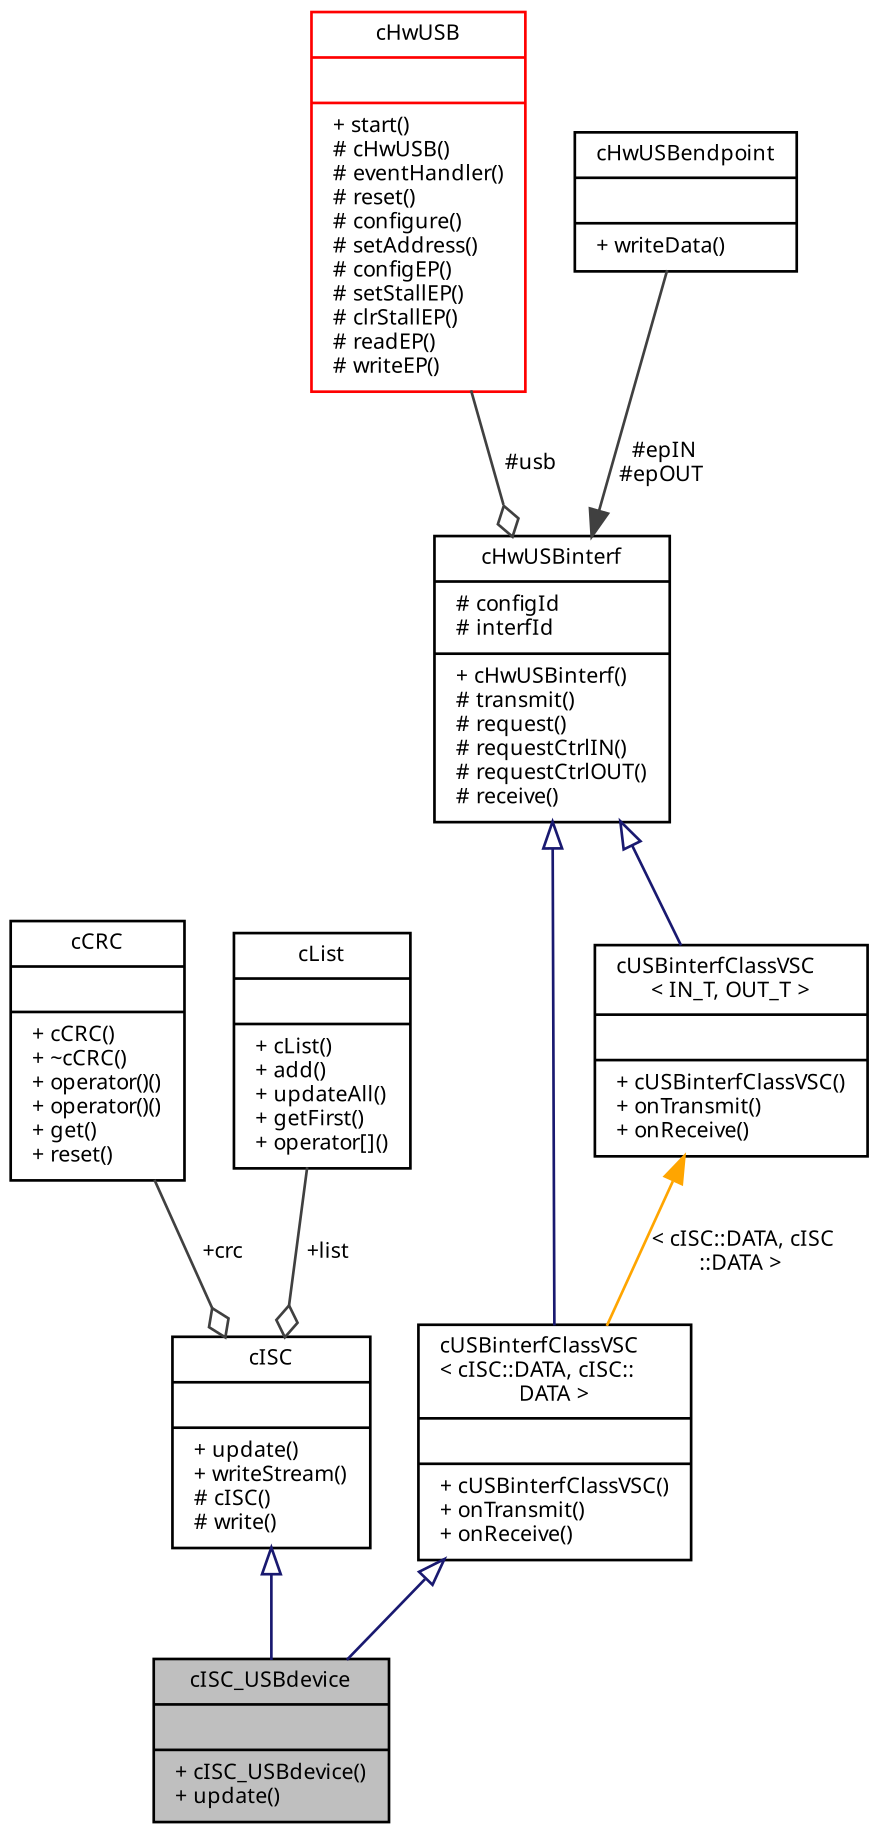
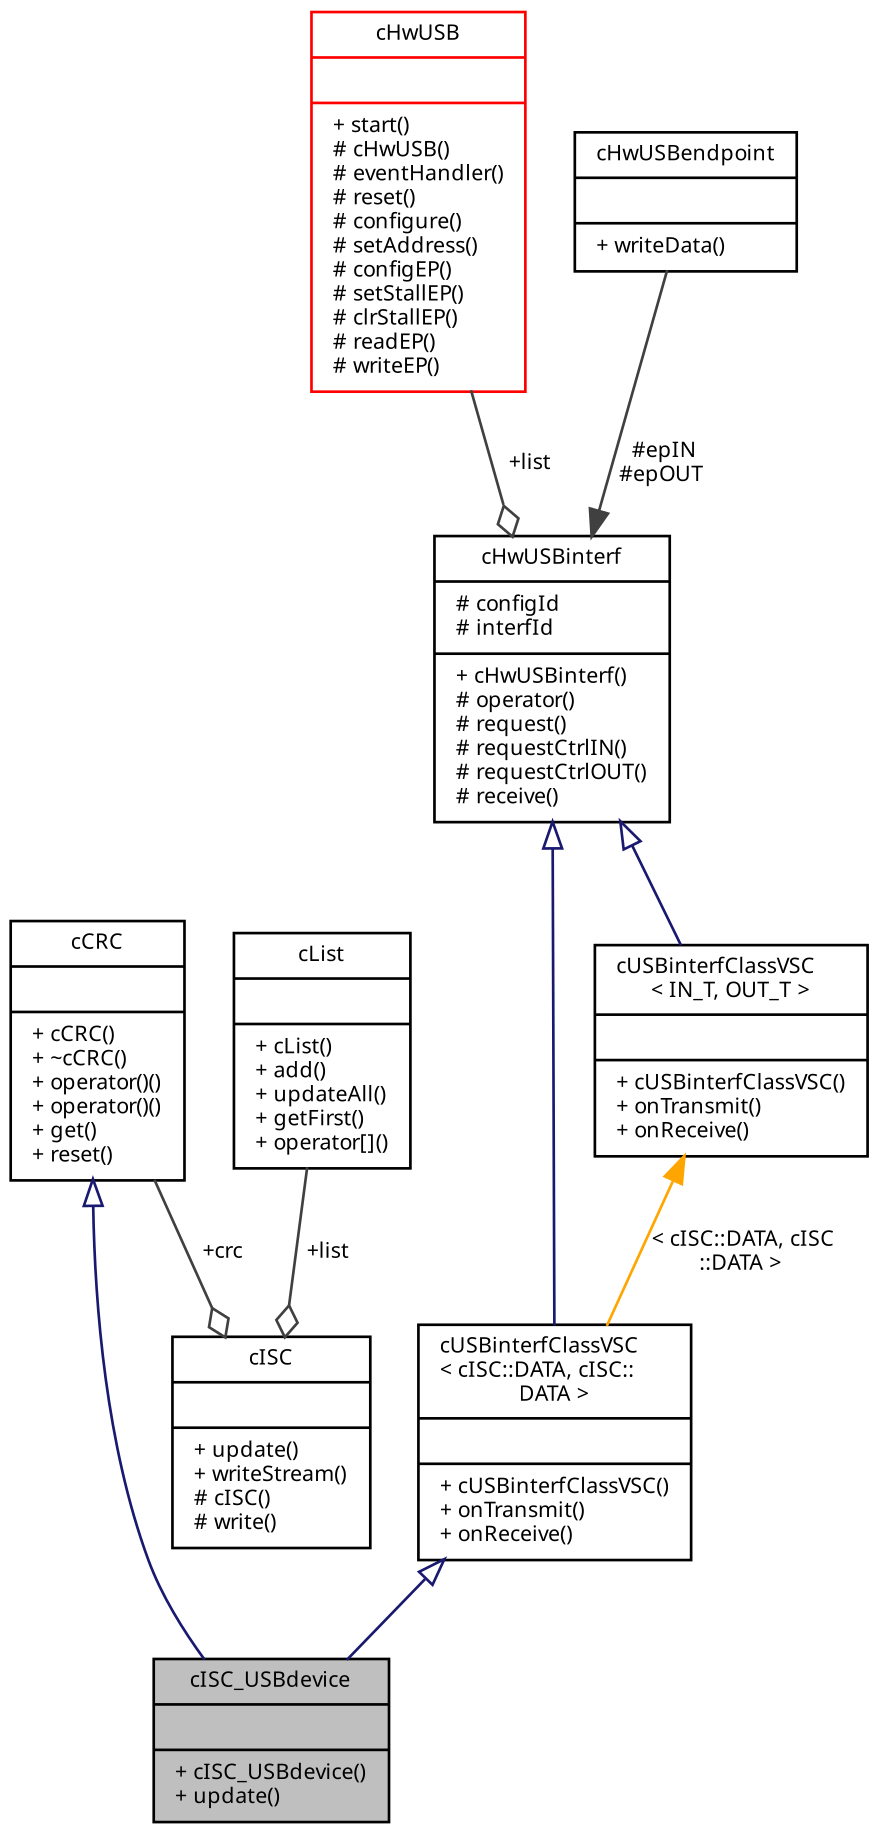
edge "cHwUSB" -> "cHwUSBinterf": label " #usb" -> " +list"
node "cHwUSBinterf": text "# transmit()" -> "# operator()"
edge "cISC_USBdevice" -> "cISC": now "cISC_USBdevice" -> "cCRC"
